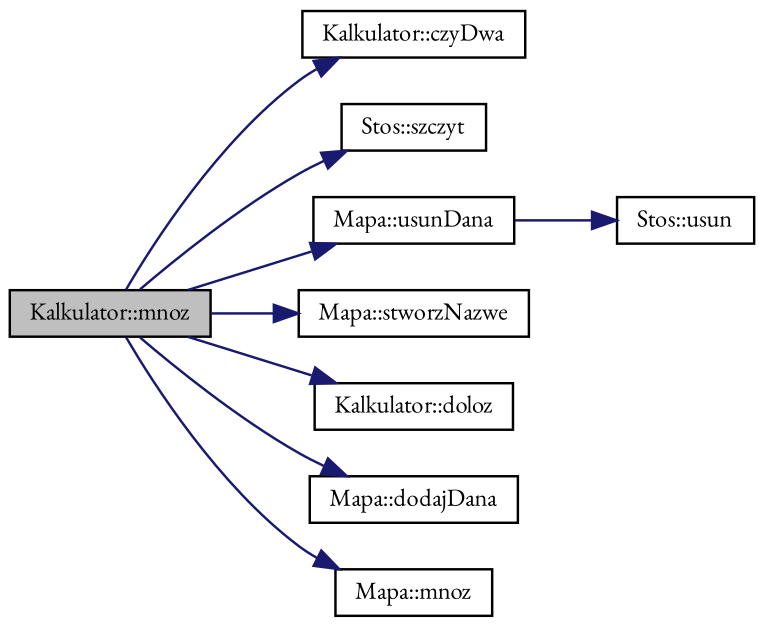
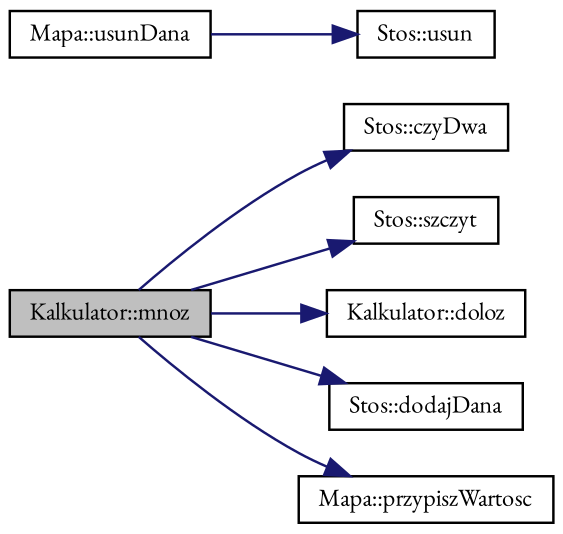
node "Kalkulator::czyDwa": label "Kalkulator::czyDwa" -> "Stos::czyDwa"
edge "Kalkulator::mnoz" -> "Mapa::usunDana": removed
node "Mapa::stworzNazwe": removed
node "Mapa::dodajDana": label "Mapa::dodajDana" -> "Stos::dodajDana"
node "Mapa::mnoz": label "Mapa::mnoz" -> "Mapa::przypiszWartosc"
